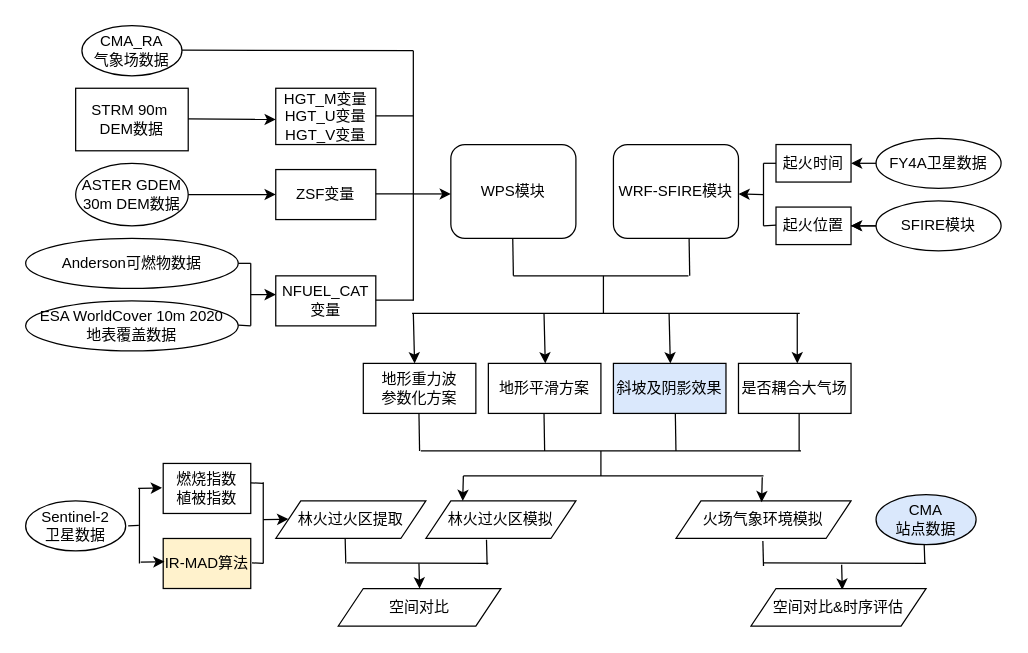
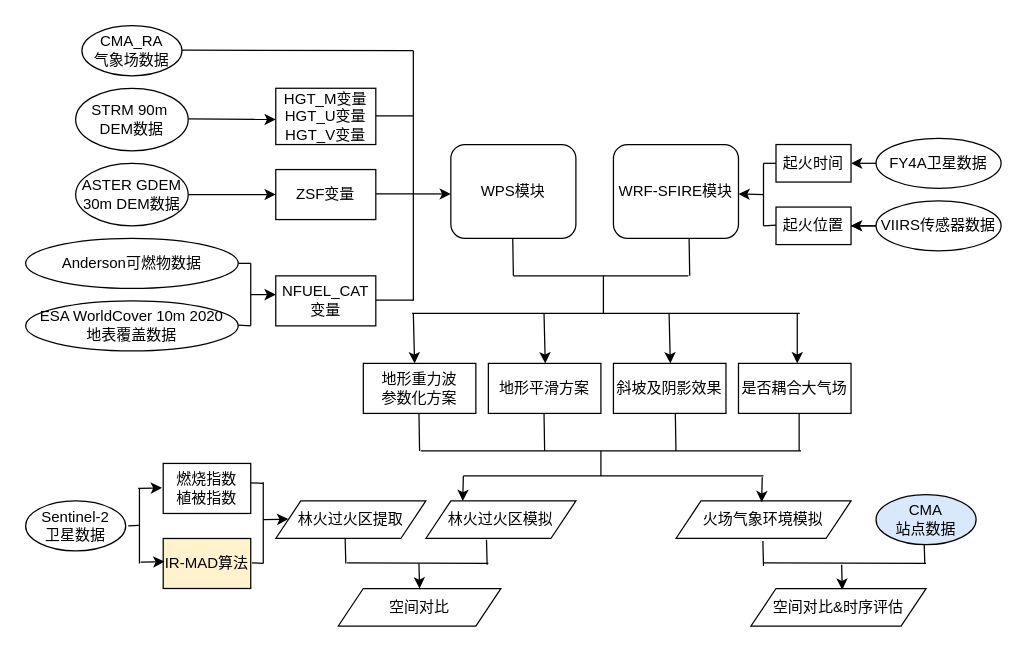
node "STRM 90m DEM数据": shape rectangle -> ellipse
node "SFIRE模块": label "SFIRE模块" -> "VIIRS传感器数据"
node "斜坡及阴影效果": fillcolor #dae8fc -> #ffffff
